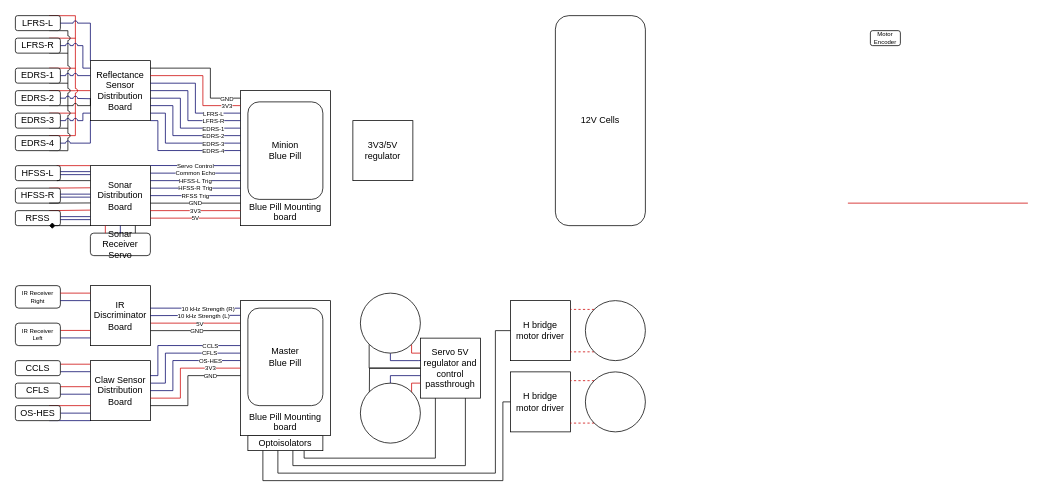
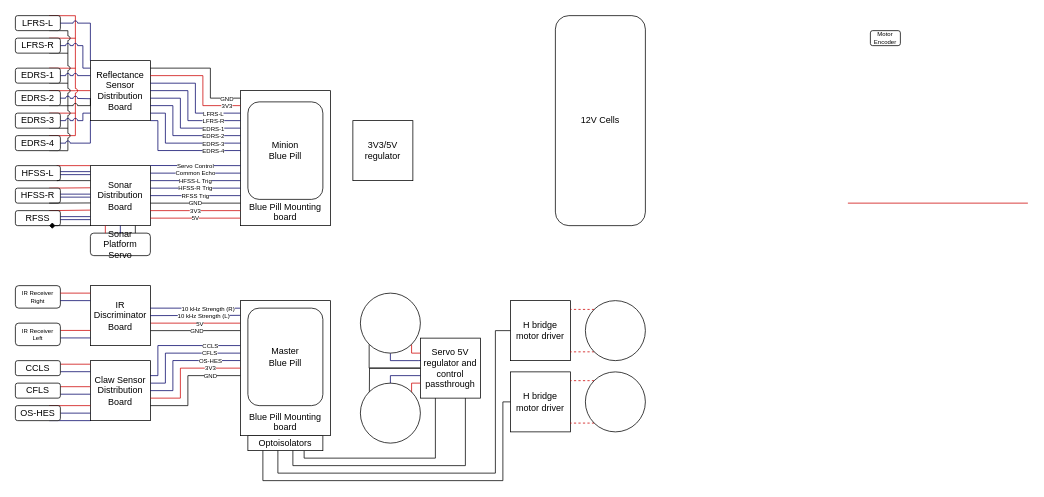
node "Sonar Receiver Servo": label "Sonar Receiver Servo" -> "Sonar Platform Servo"
